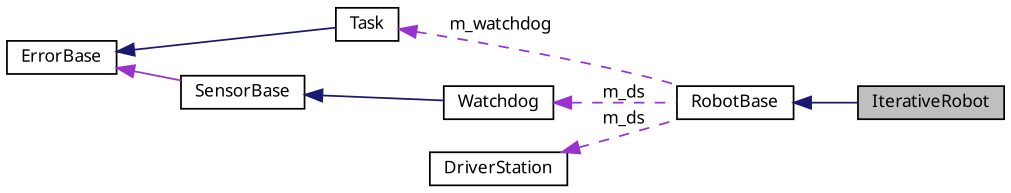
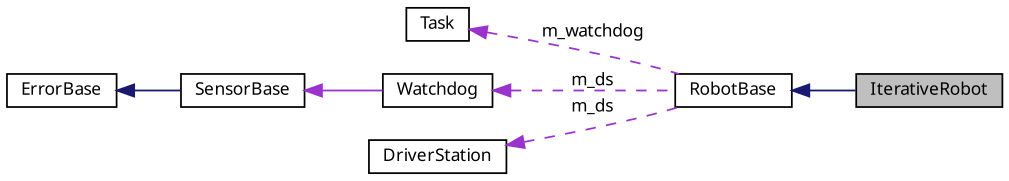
edge "Task" -> "ErrorBase": removed
edge "SensorBase" -> "ErrorBase": color darkorchid3 -> midnightblue
edge "Watchdog" -> "SensorBase": color midnightblue -> darkorchid3
